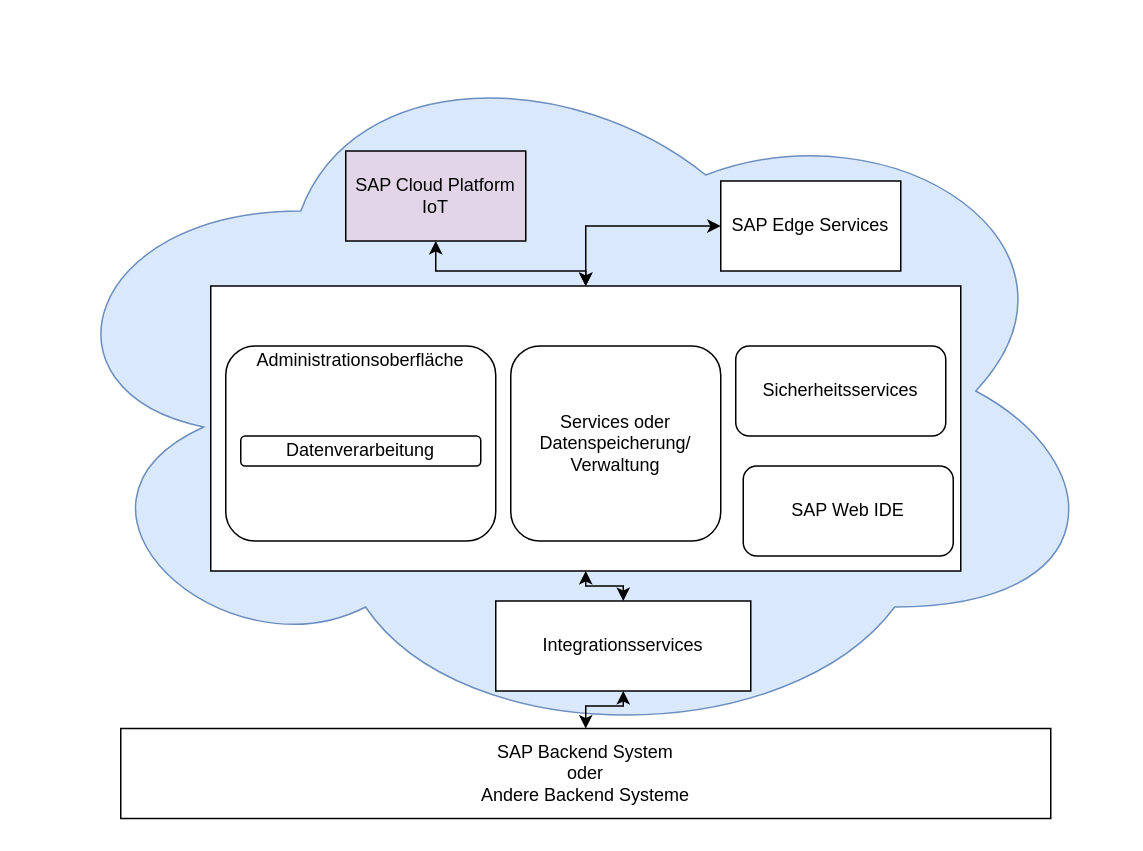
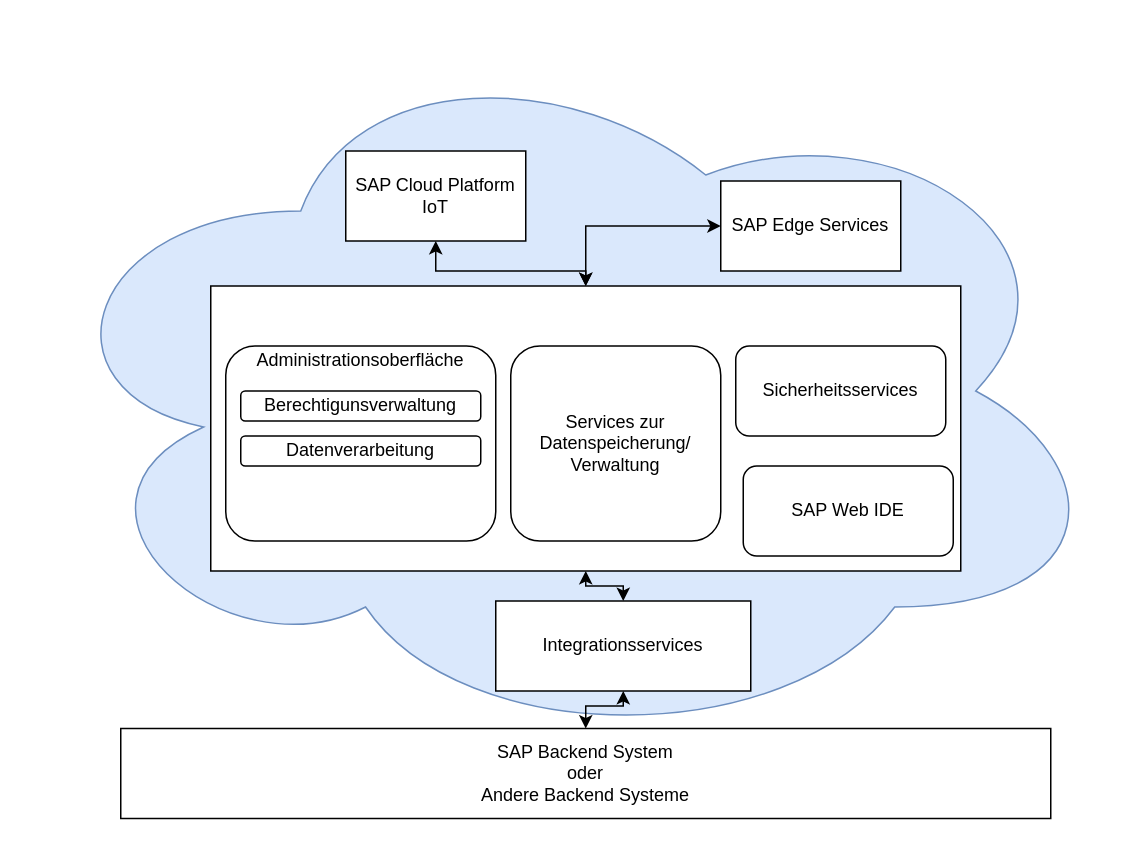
node "SAP Cloud Platform IoT": fillcolor #e1d5e7 -> #ffffff
node "Berechtigunsverwaltung": added
node "Services oder Datenspeicherung/ Verwaltung": label "Services oder Datenspeicherung/ Verwaltung" -> "Services zur Datenspeicherung/ Verwaltung"
